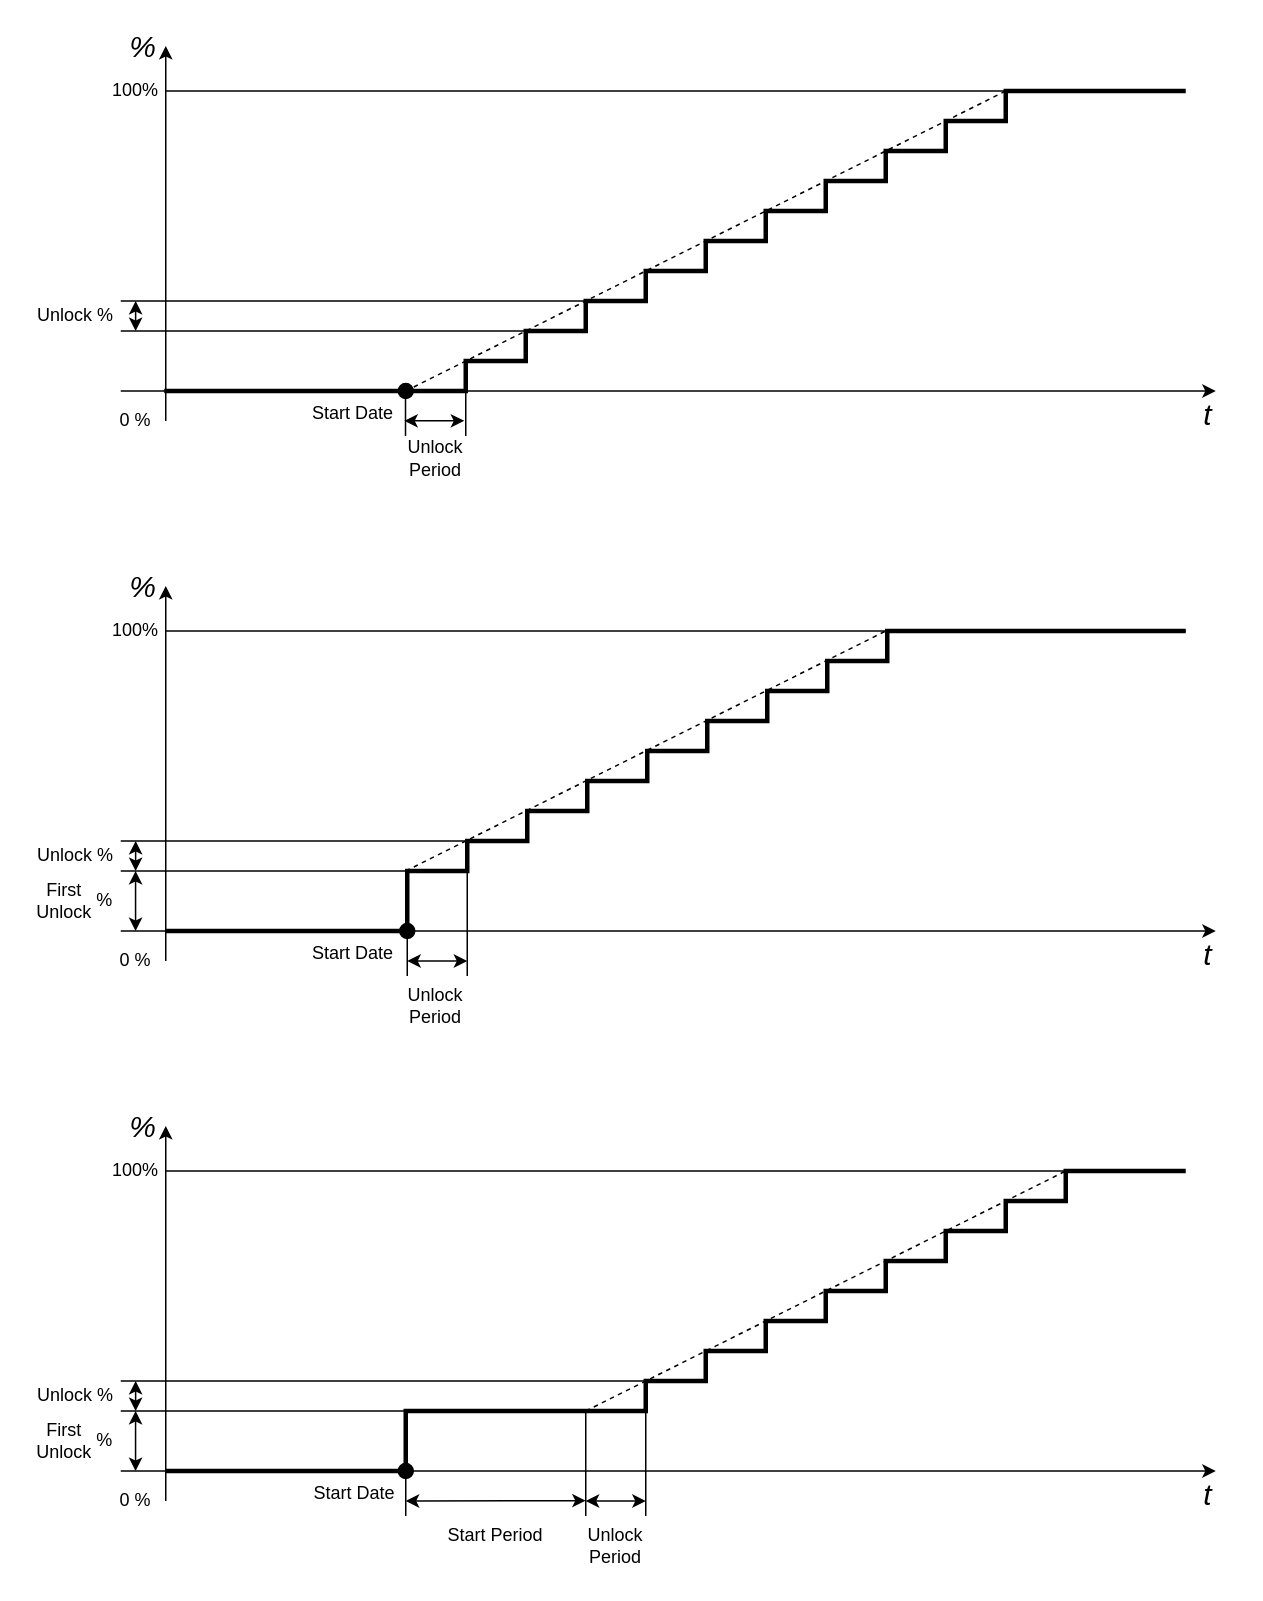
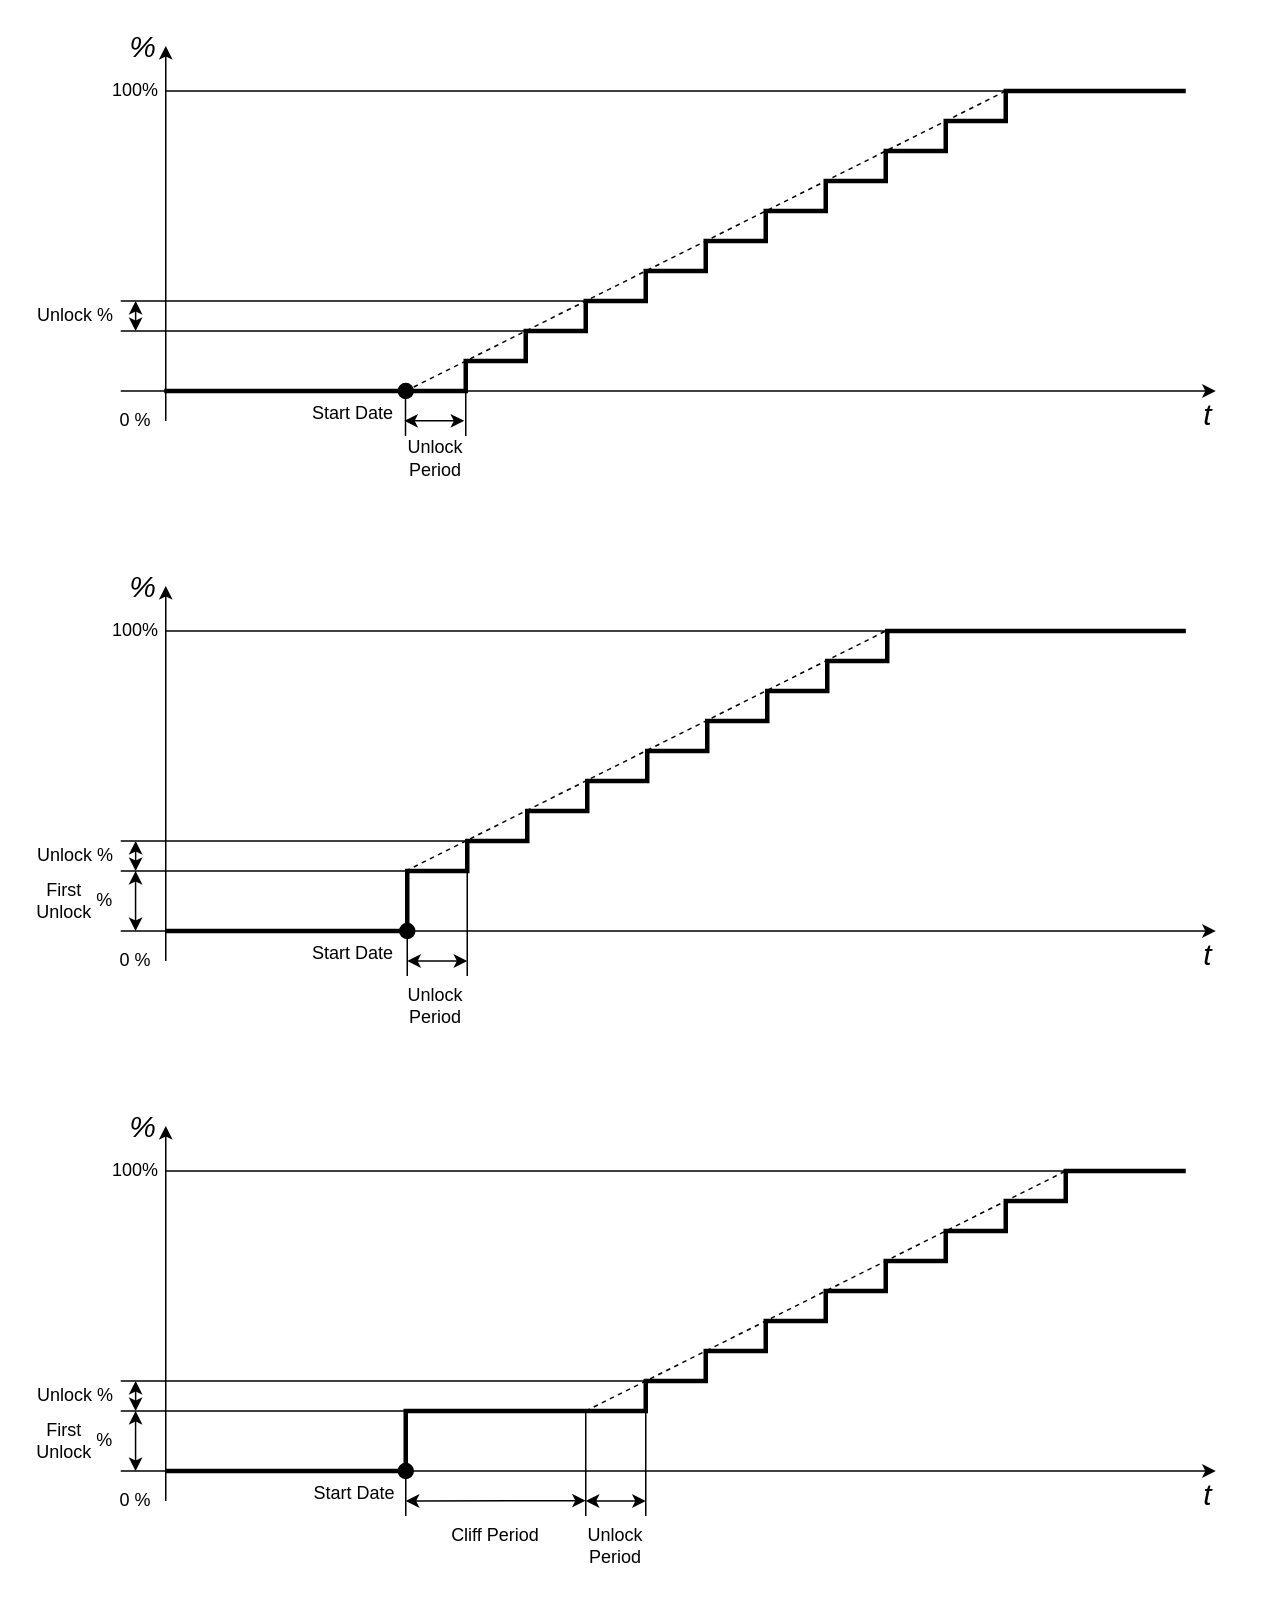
node "Start Period": label "Start Period" -> "Cliff Period"
